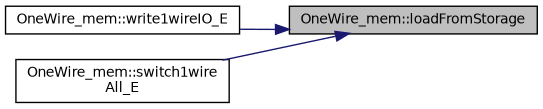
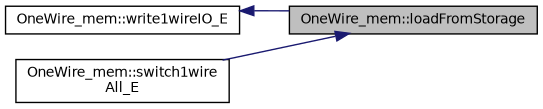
edge "OneWire_mem::write1wireIO_E" -> "OneWire_mem::loadFromStorage": reversed
